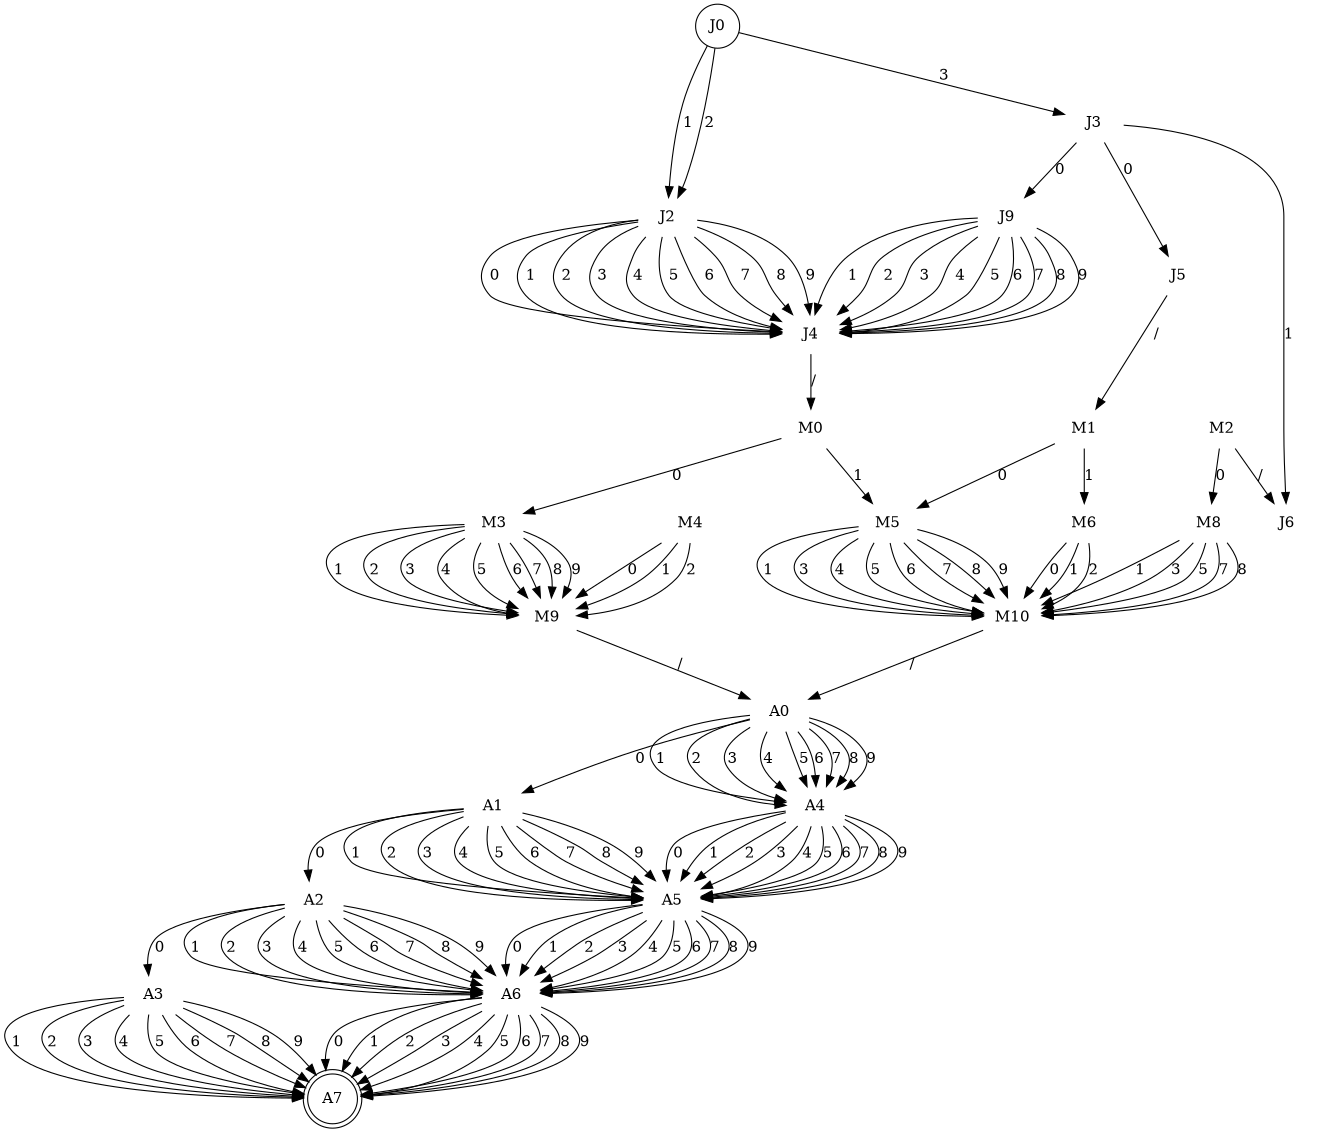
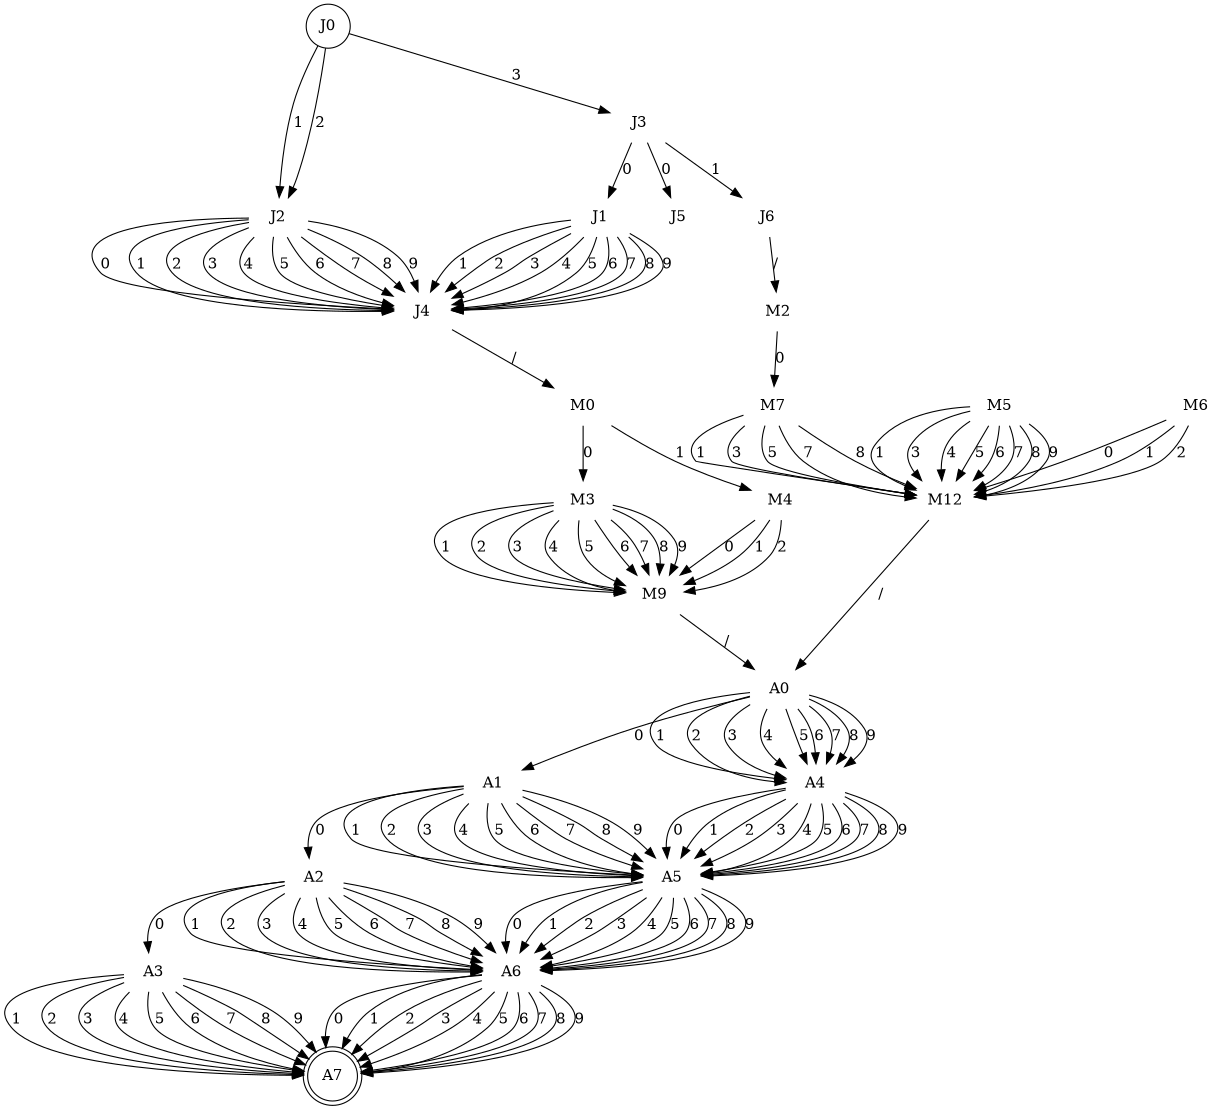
node "J9": label "J9" -> "J1"
node "M1": removed
edge "M2" -> "J6": reversed
edge "M0" -> "M5": now "M0" -> "M4"
node "M8": label "M8" -> "M7"
node "M10": label "M10" -> "M12"
